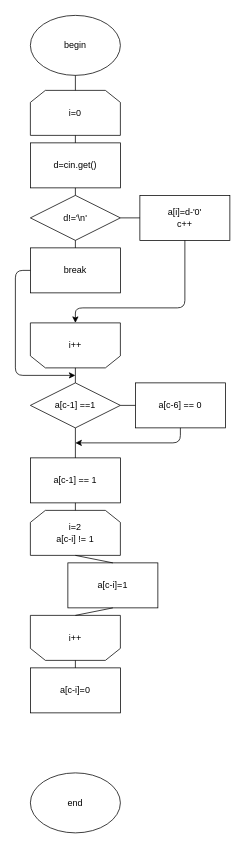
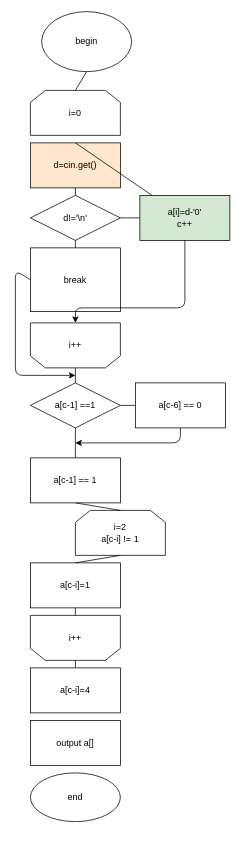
node "begin": moved (75, 45) -> (87, 42)
edge "i=0" -- "d=cin.get()": now "a[i]=d-'0' c++" -- "d=cin.get()"
node "d=cin.get()": fillcolor #ffffff -> #ffe6cc
node "a[i]=d-'0' c++": fillcolor #ffffff -> #d5e8d4
node "break": size 90x45 -> 90x64
node "i=2 a[c-i] != 1": moved (75, 533) -> (120, 533)
node "a[c-i]=1": moved (113, 585) -> (75, 585)
node "a[c-i]=0": label "a[c-i]=0" -> "a[c-i]=4"
node "output a[]": added
node "end": size 90x60 -> 90x49
